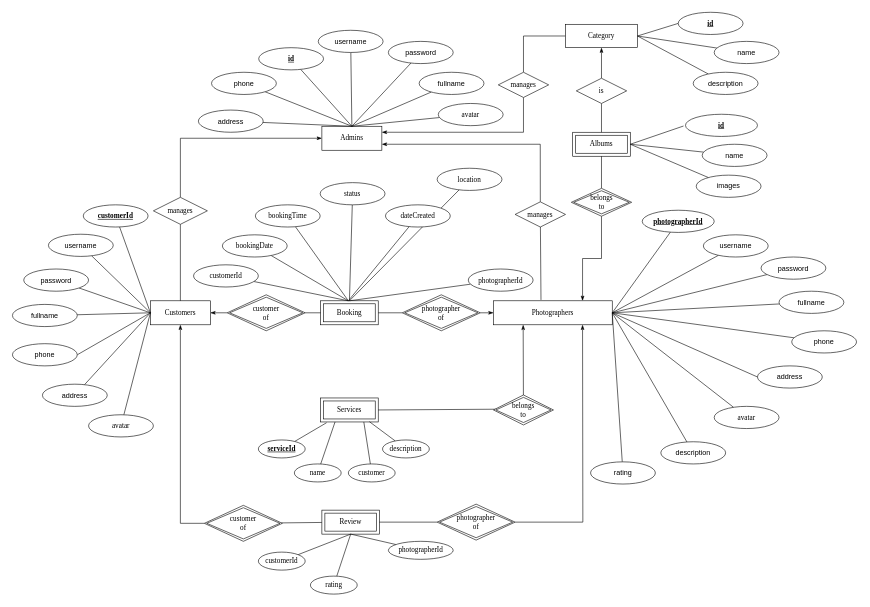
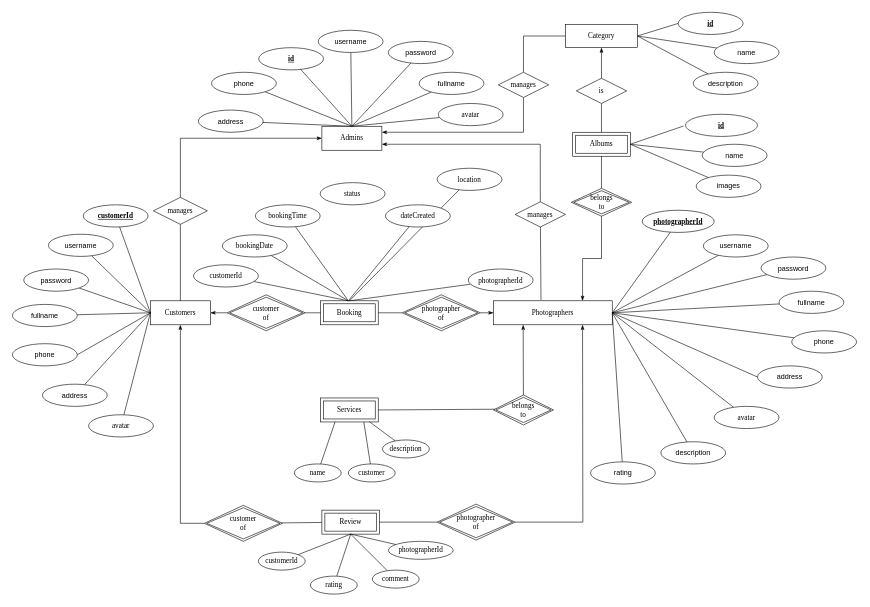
edge "status" -- "Booking": removed
edge "Services" -- "serviceId": removed
node "serviceId": removed
edge "Review" -- "comment": added
node "comment": added
